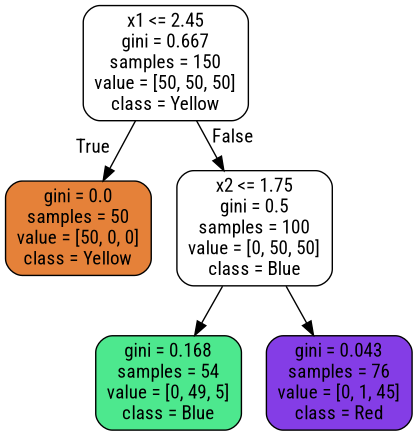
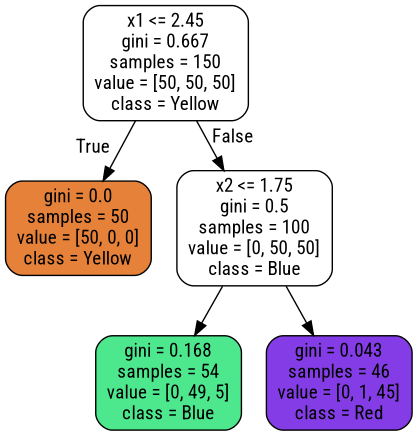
node "gini = 0.043 samples = 76 value = [0, 1, 45] class = Red": label "gini = 0.043 samples = 76 value = [0, 1, 45] class = Red" -> "gini = 0.043 samples = 46 value = [0, 1, 45] class = Red"
